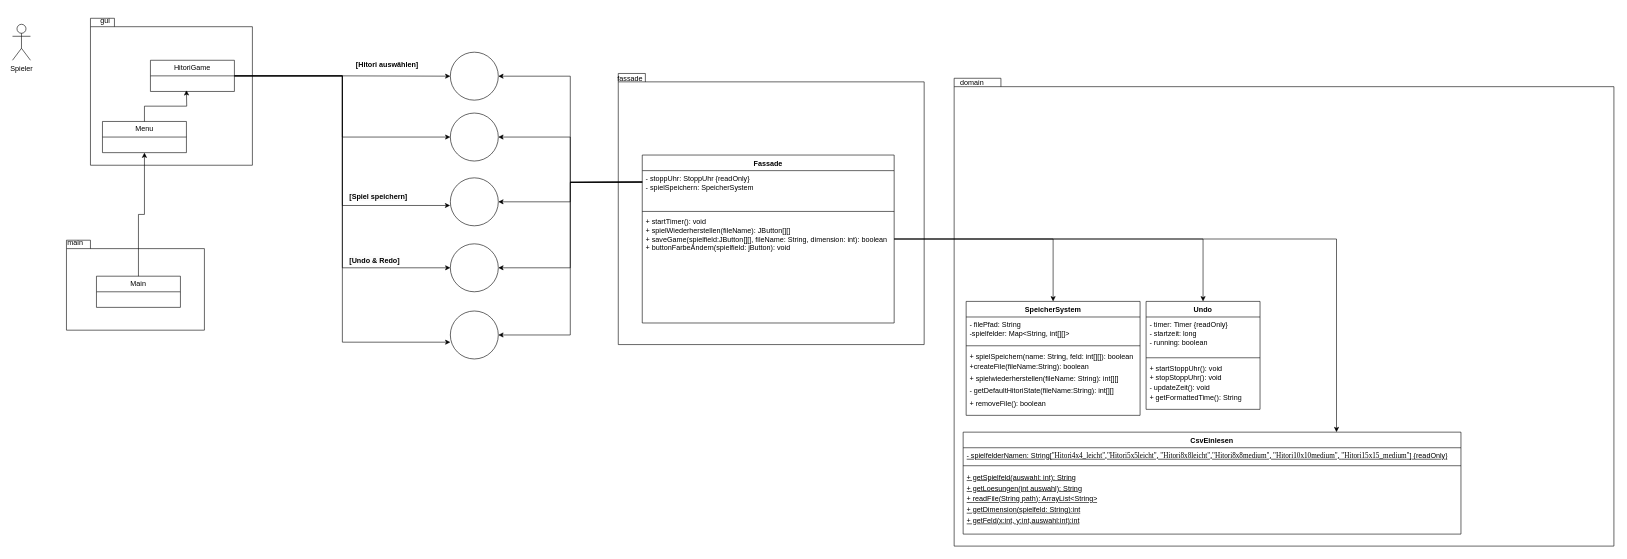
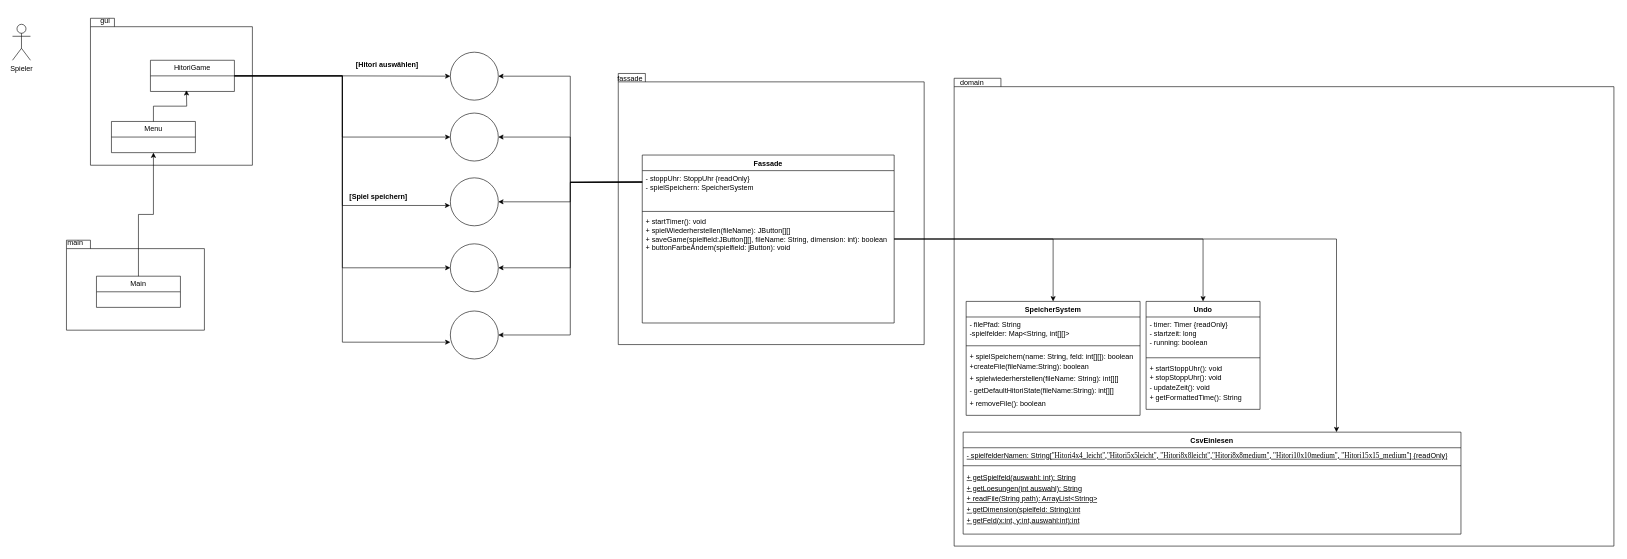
node "Menu": moved (144, 137) -> (153, 137)
node "[Undo & Redo]": removed
